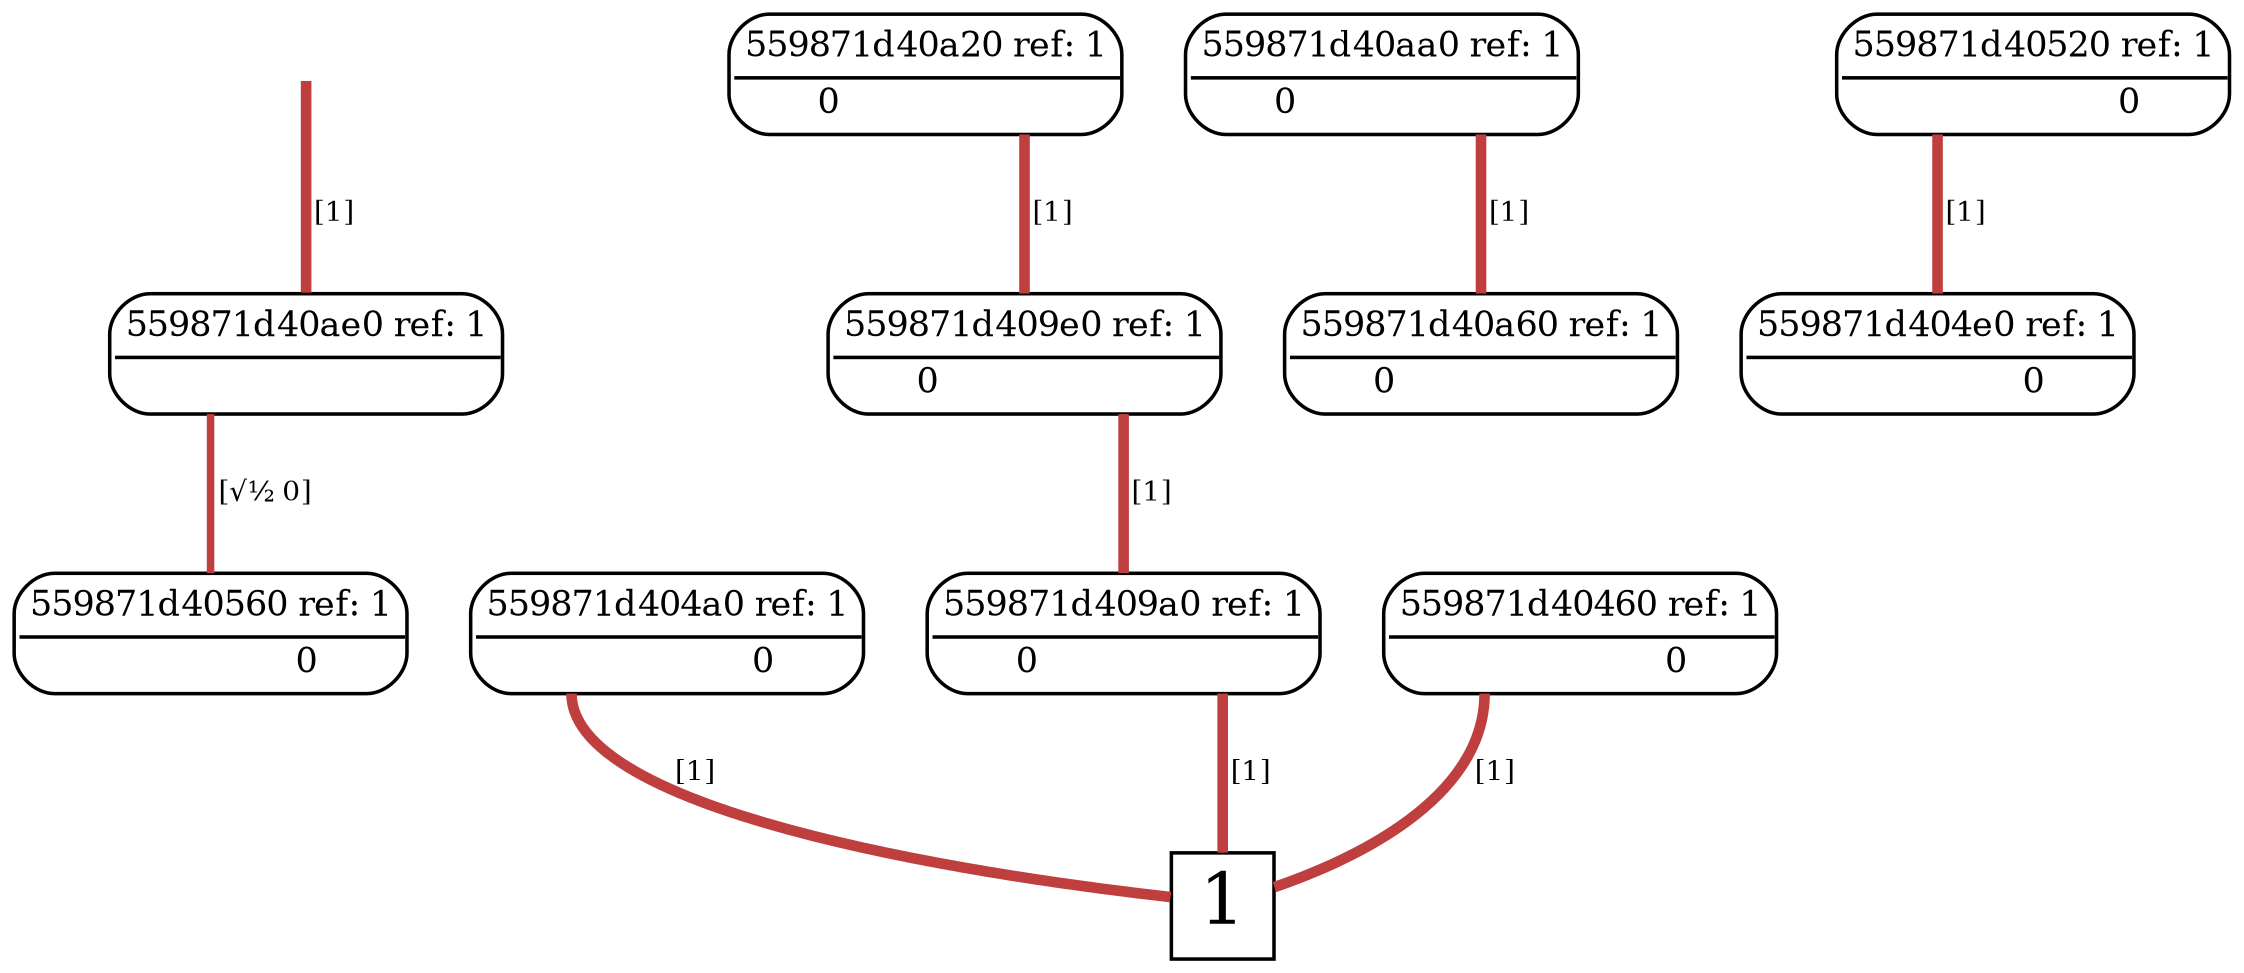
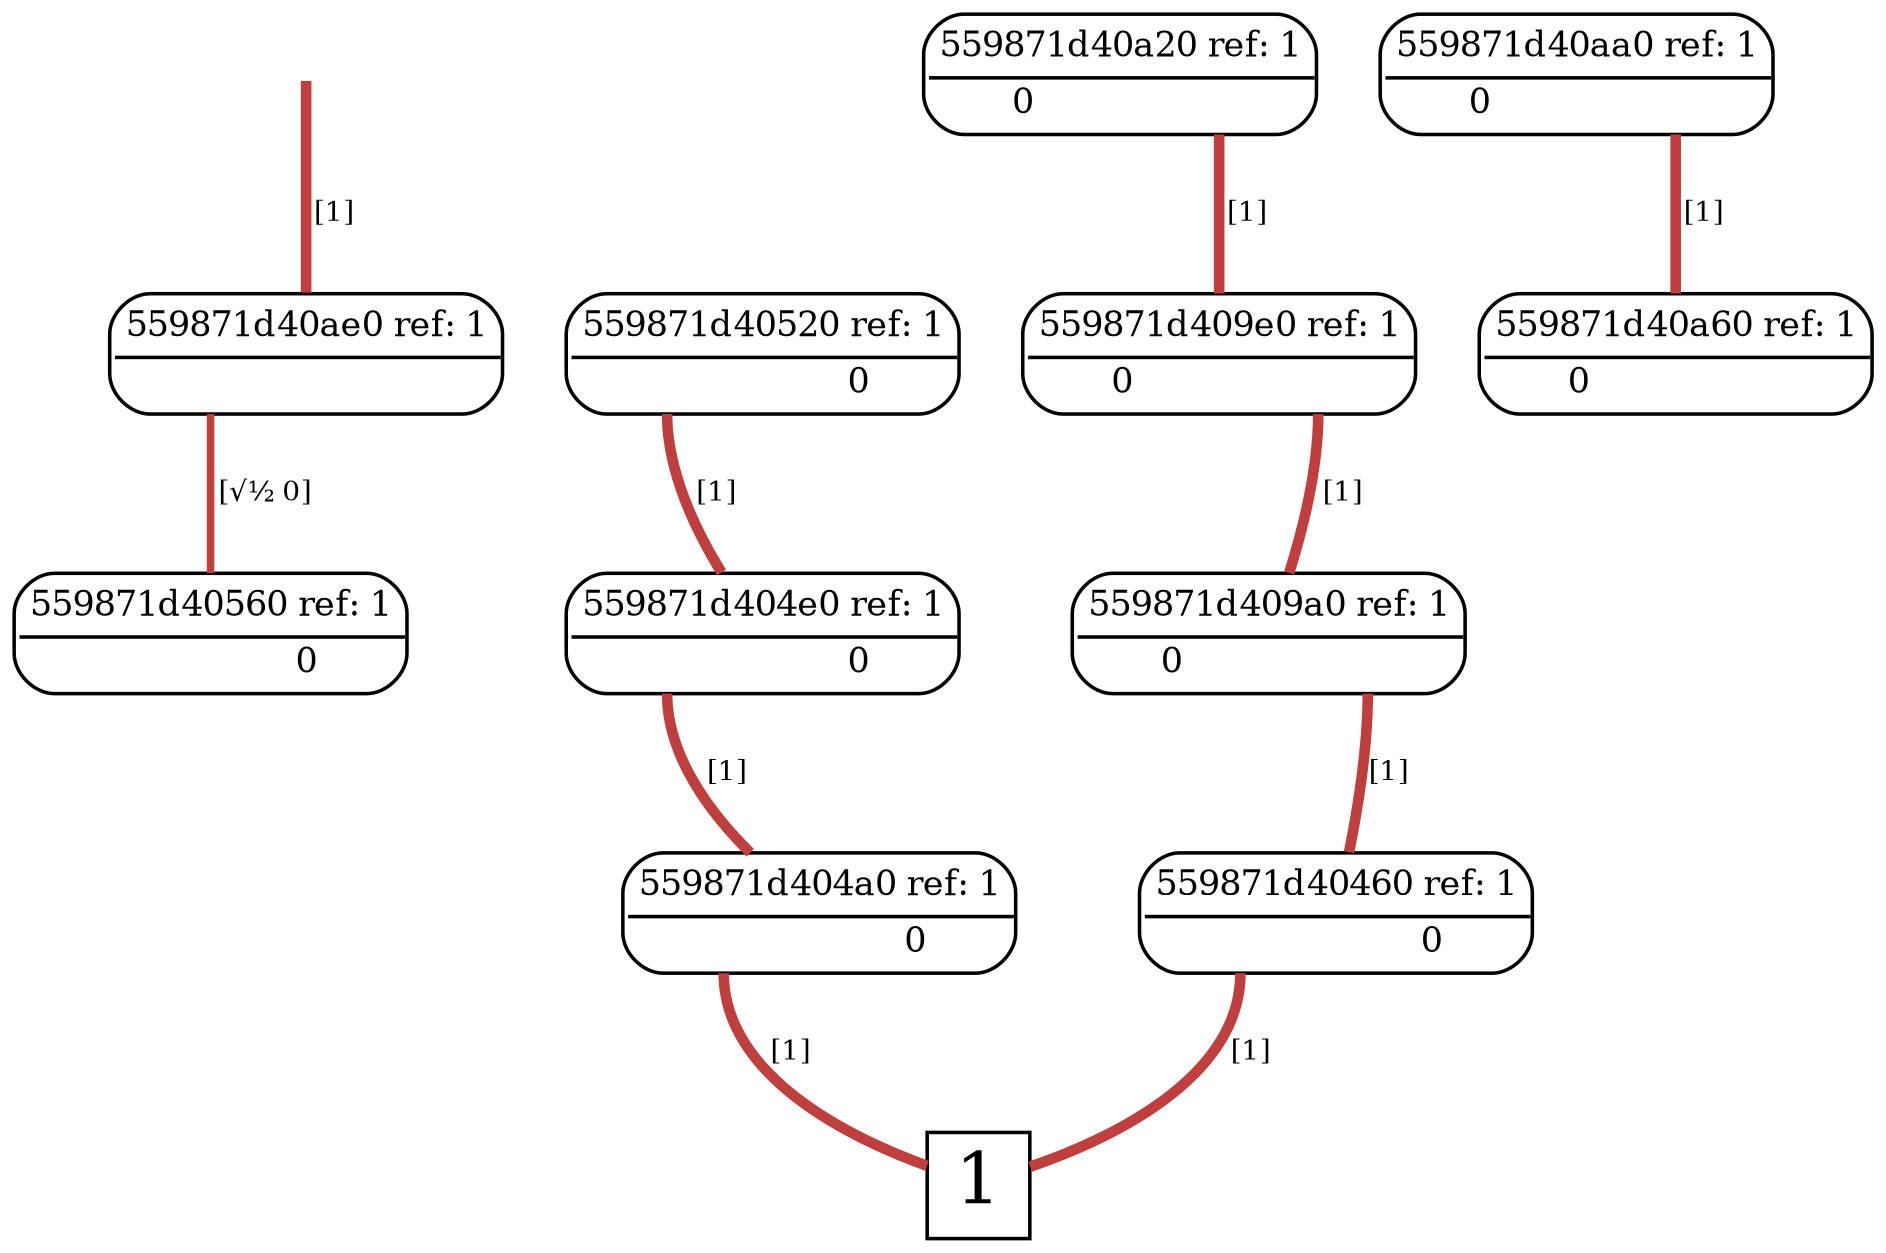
edge "559871d409a0 ref: 1" -- "1": now "559871d409a0 ref: 1" -- "559871d40460 ref: 1"
edge "559871d404e0 ref: 1" -- "559871d404a0 ref: 1": added, label "[1]"
